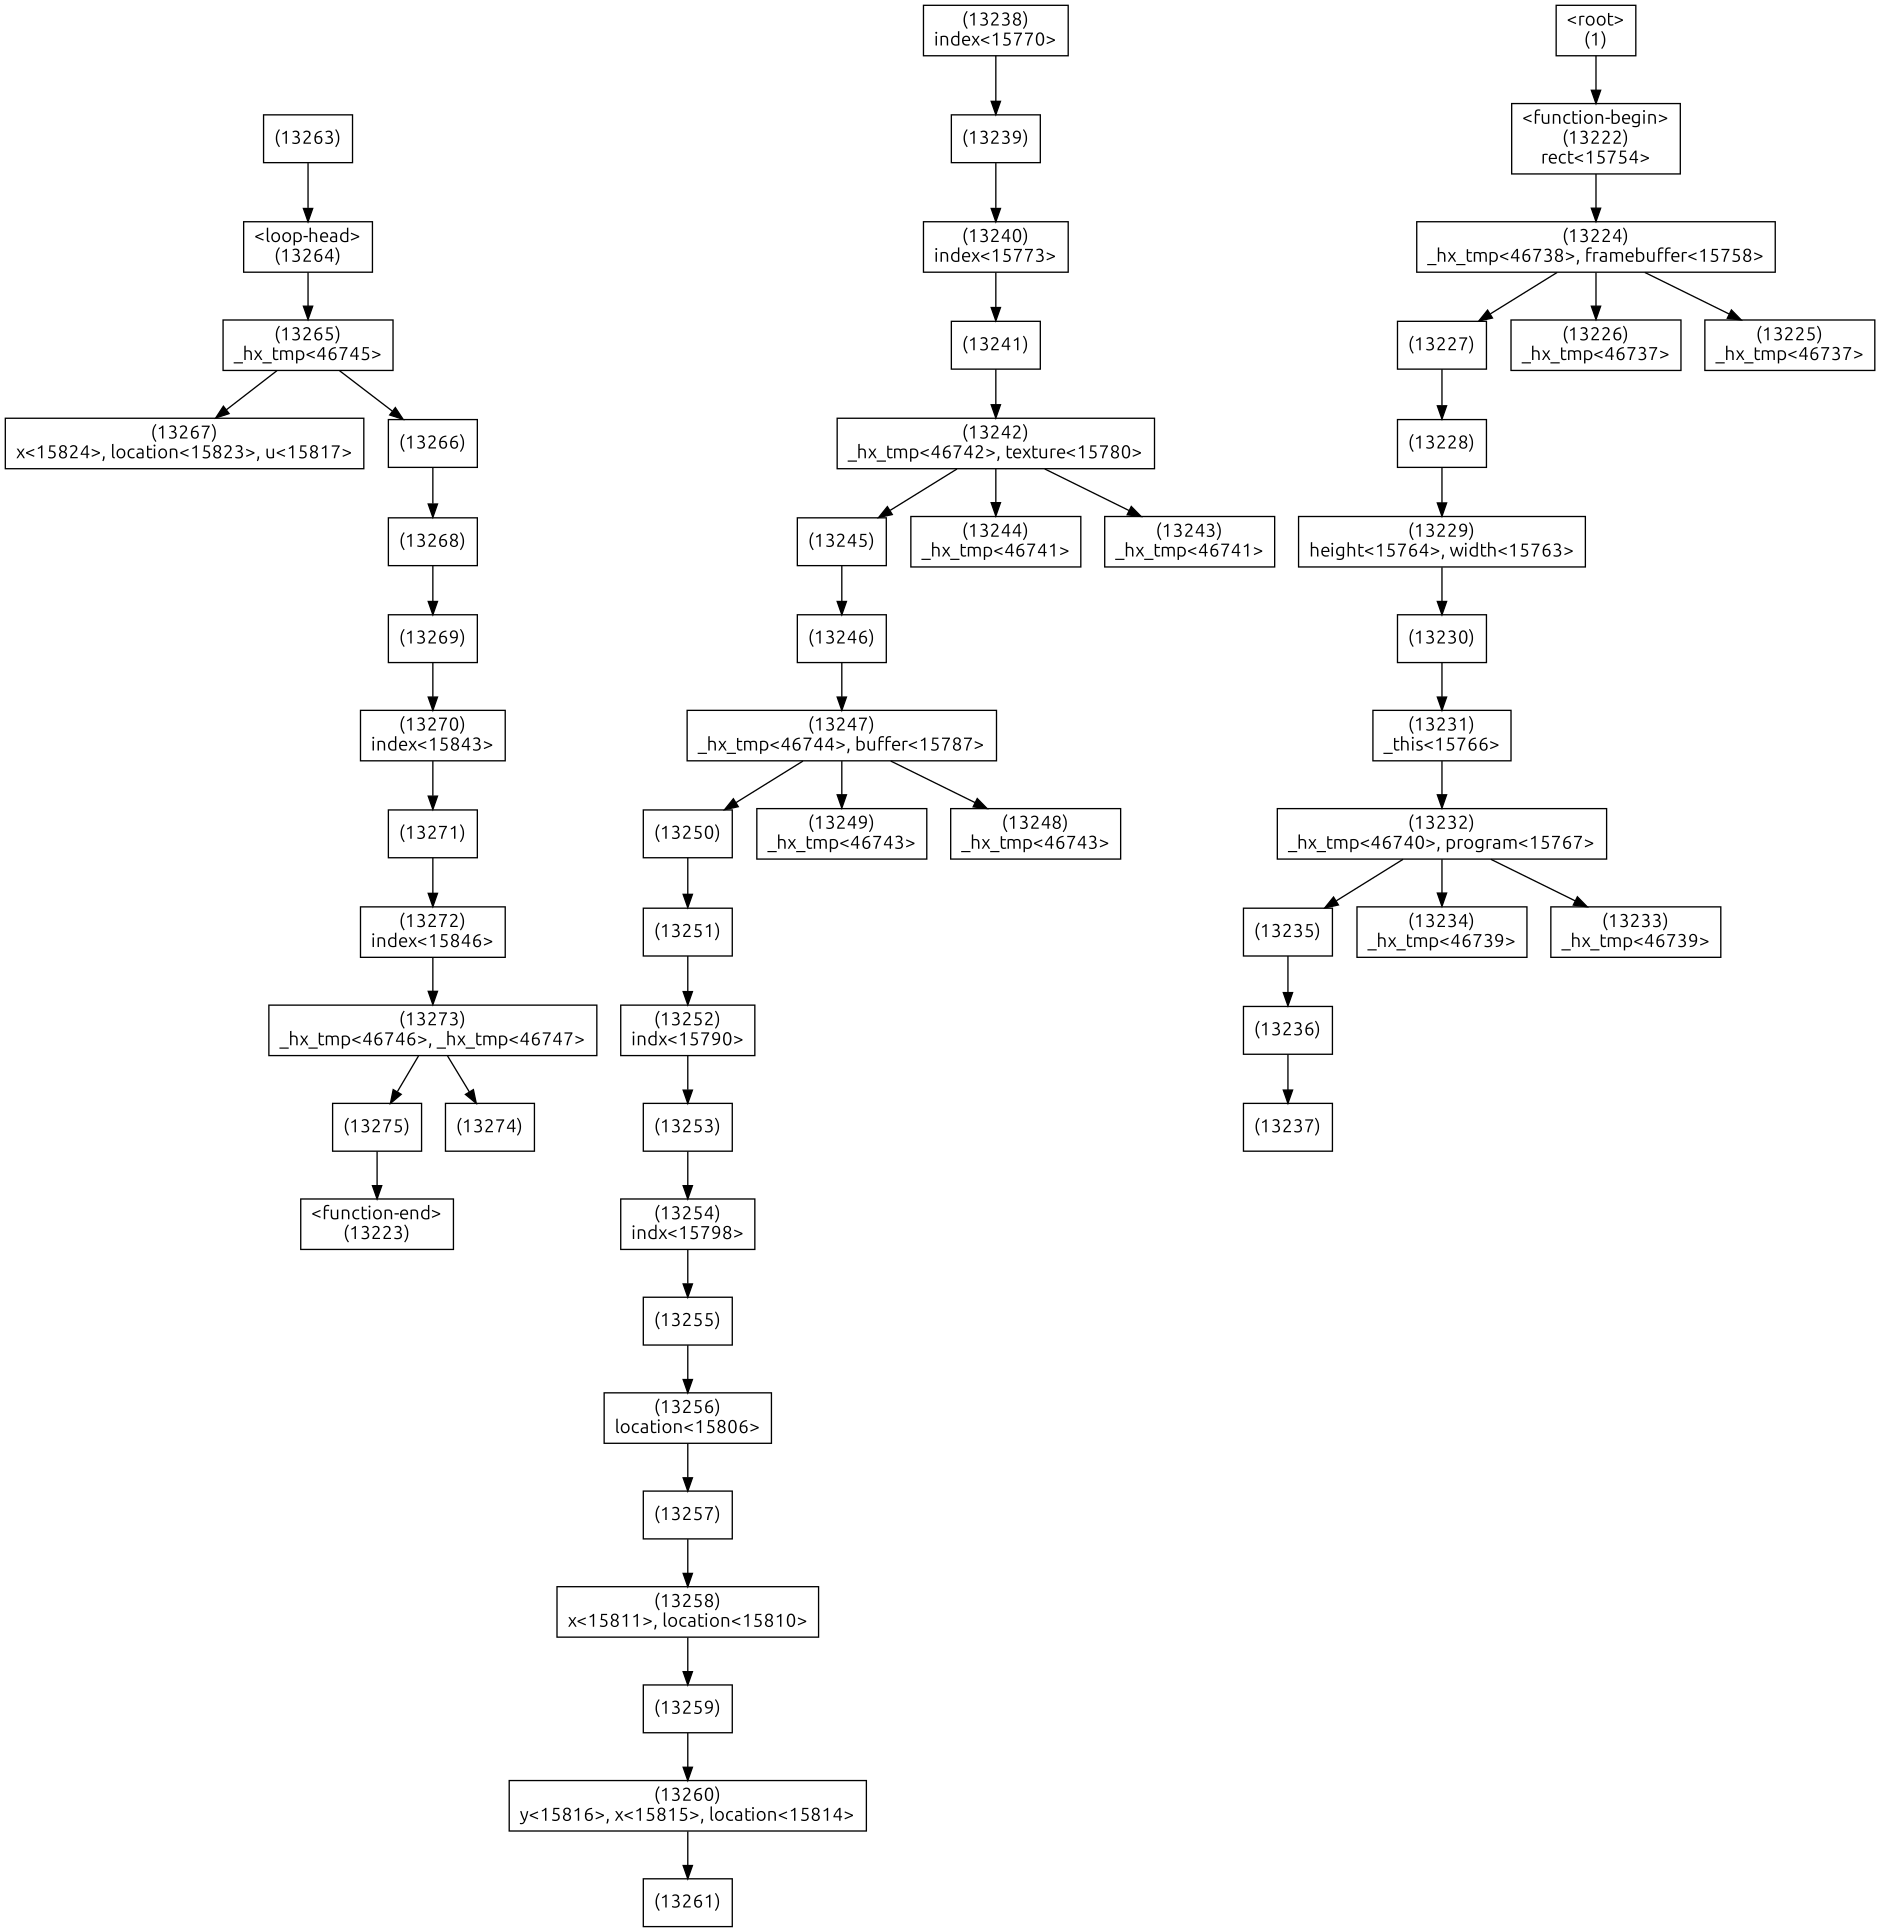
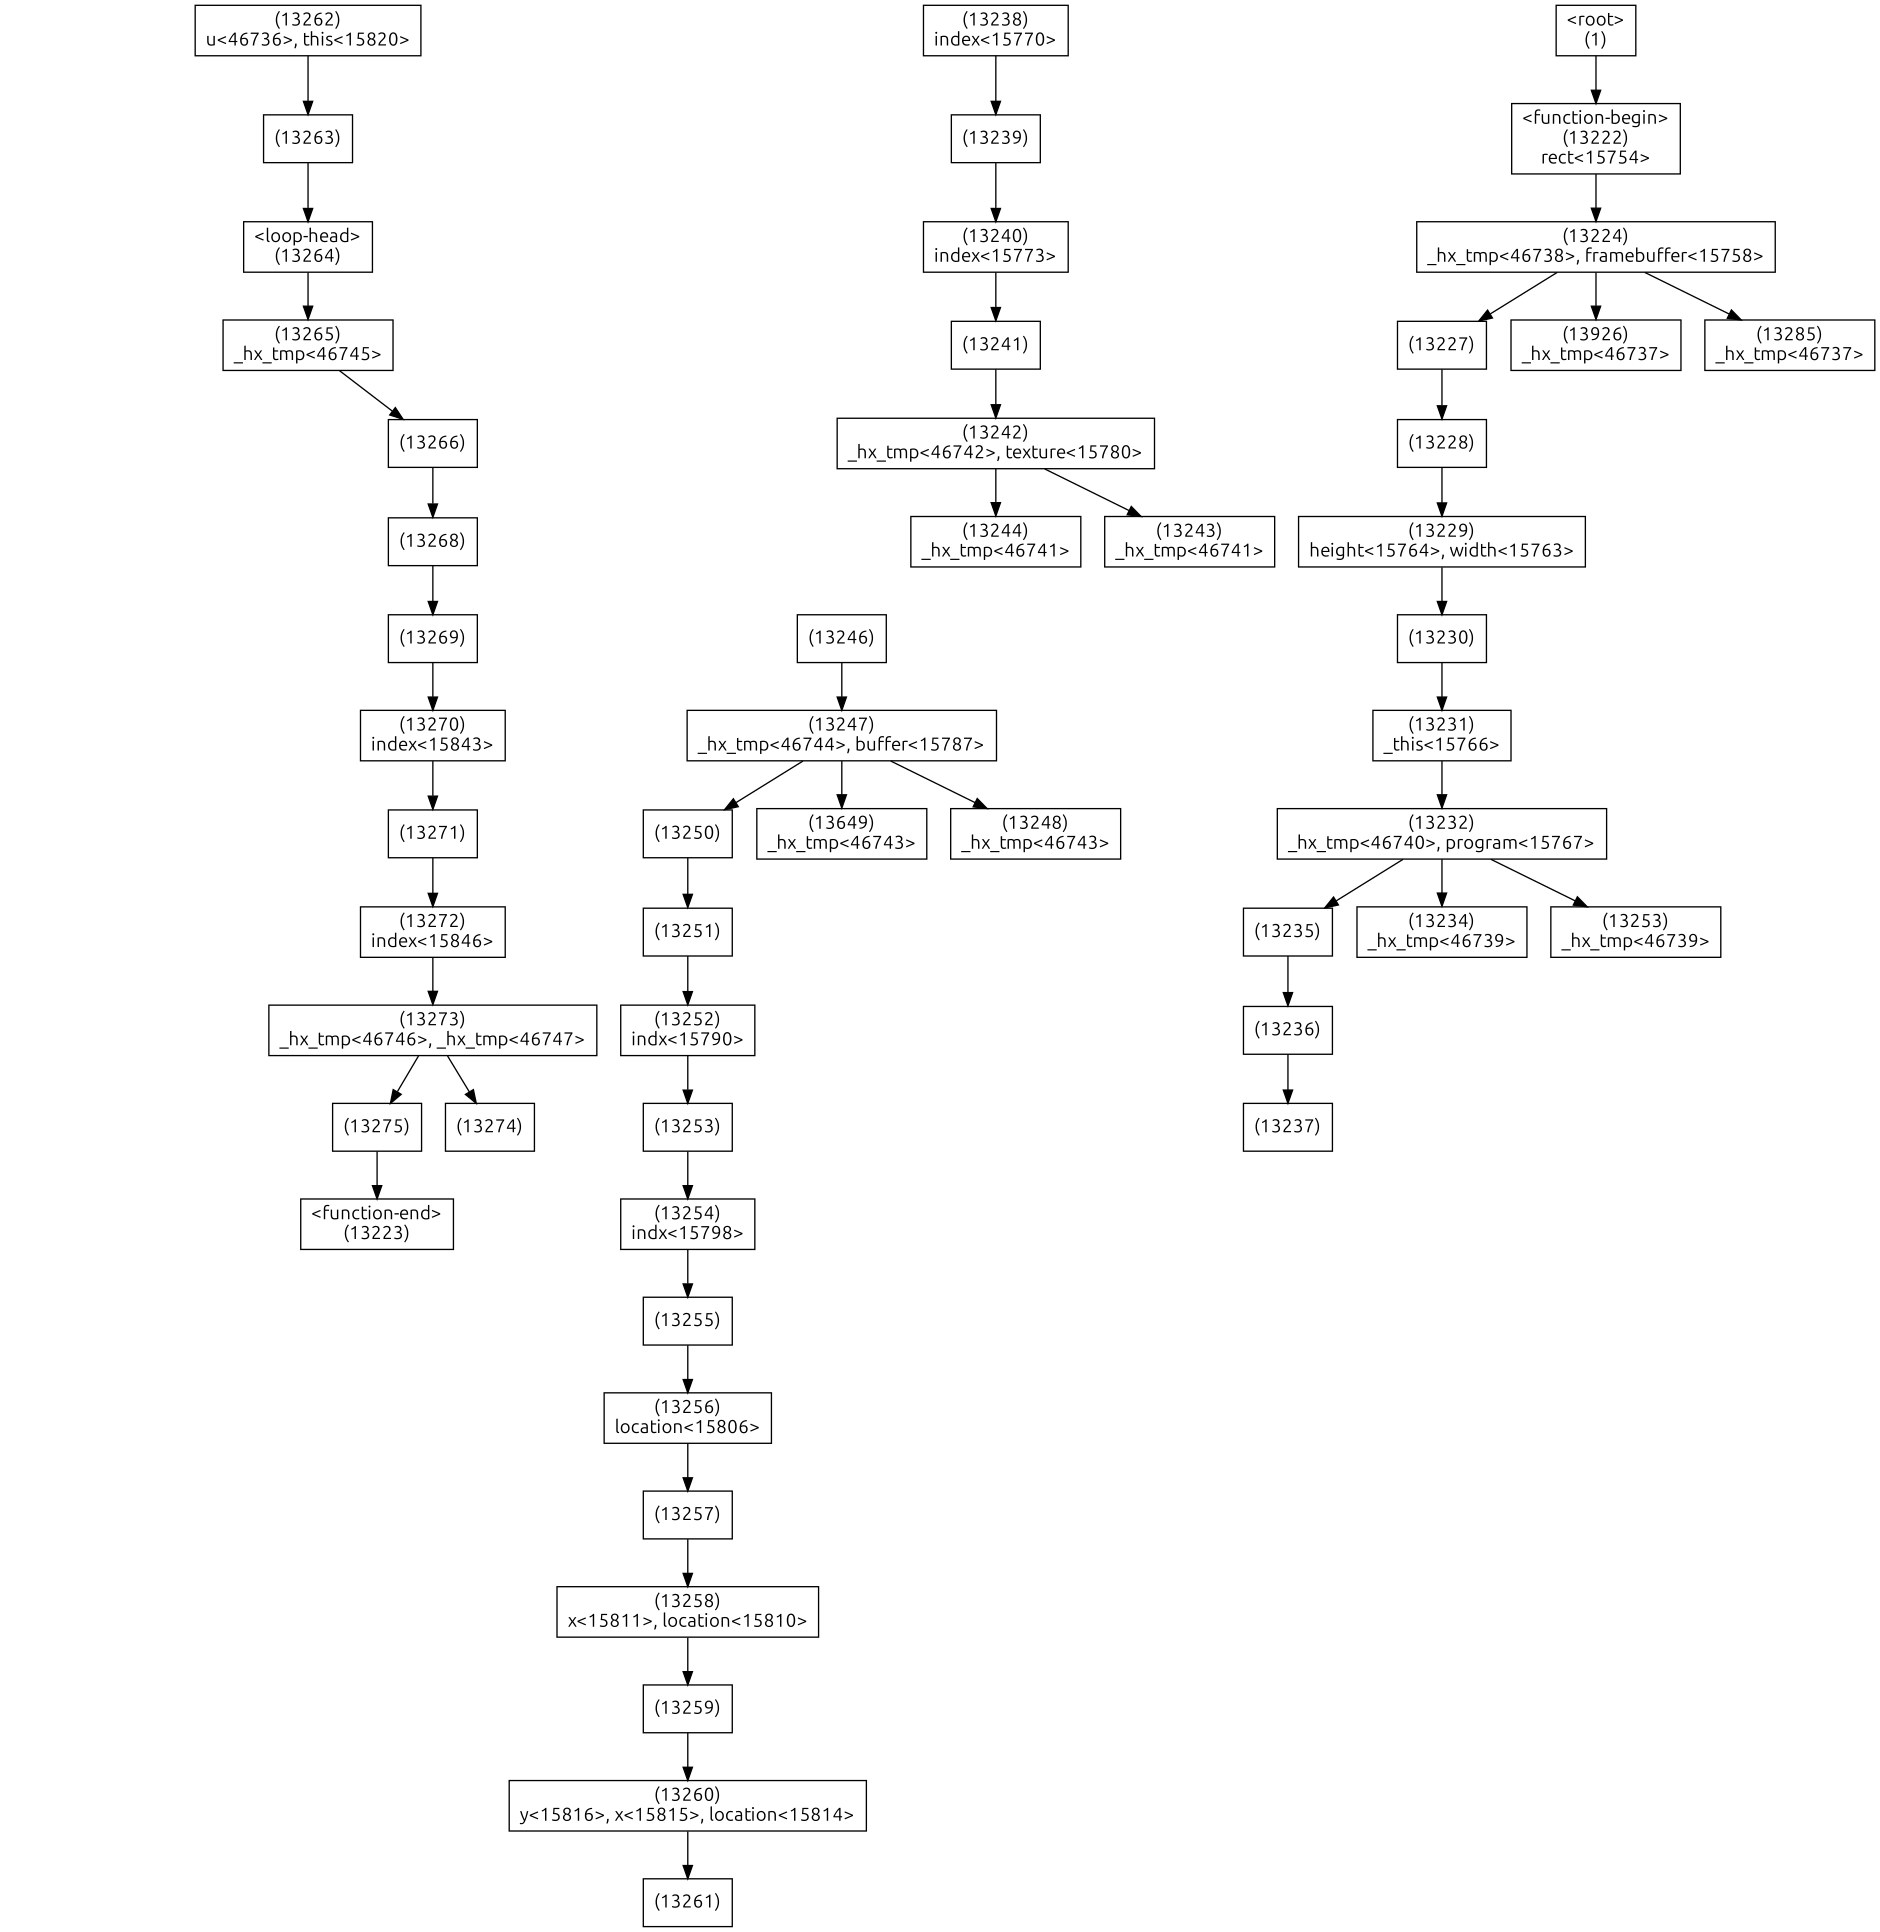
node "(13262) u<46736>, this<15820>": added
node "(13226) _hx_tmp<46737>": label "(13226) _hx_tmp<46737>" -> "(13926) _hx_tmp<46737>"
node "(13225) _hx_tmp<46737>": label "(13225) _hx_tmp<46737>" -> "(13285) _hx_tmp<46737>"
node "(13267) x<15824>, location<15823>, u<15817>": removed
node "(13245)": removed
node "(13249) _hx_tmp<46743>": label "(13249) _hx_tmp<46743>" -> "(13649) _hx_tmp<46743>"
node "(13233) _hx_tmp<46739>": label "(13233) _hx_tmp<46739>" -> "(13253) _hx_tmp<46739>"
